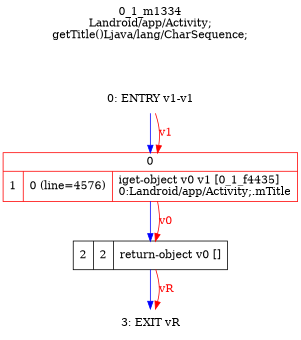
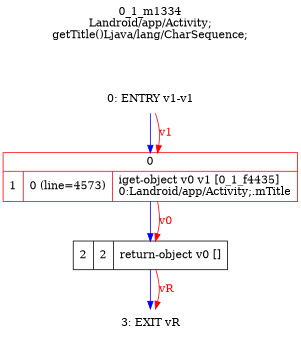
node "0": text "0 (line=4576)" -> "0 (line=4573)"
